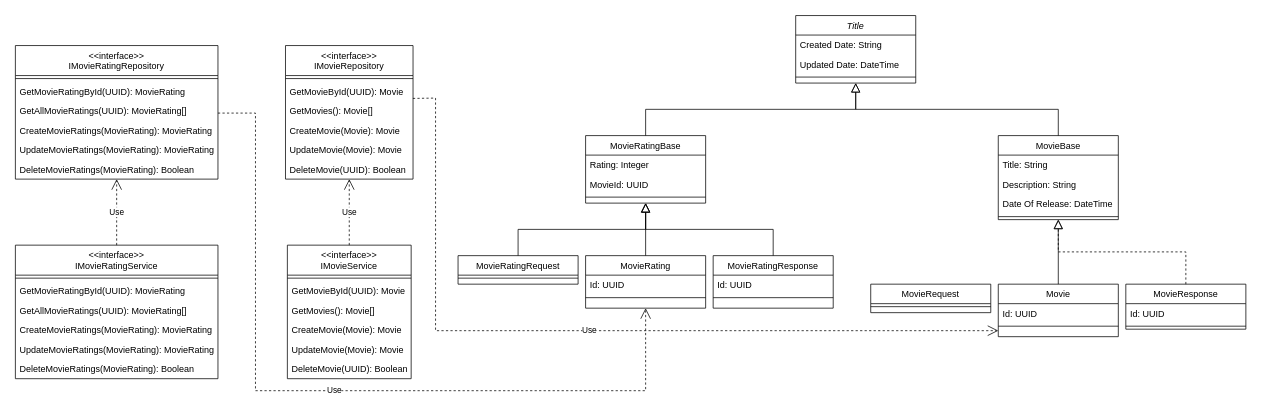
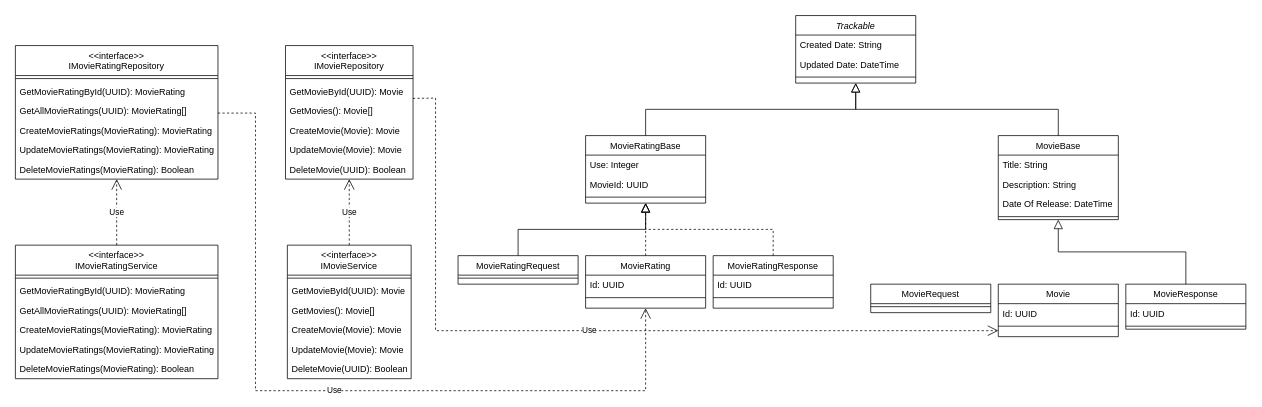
node "Title": label "Title" -> "Trackable"
node "Rating: Integer": label "Rating: Integer" -> "Use: Integer"
edge "MovieRatingResponse" -> "MovieRatingBase": style solid -> dashed
edge "MovieRating" -> "MovieRatingBase": style solid -> dashed
edge "MovieResponse" -> "MovieBase": style dashed -> solid
edge "Movie" -> "MovieBase": removed
